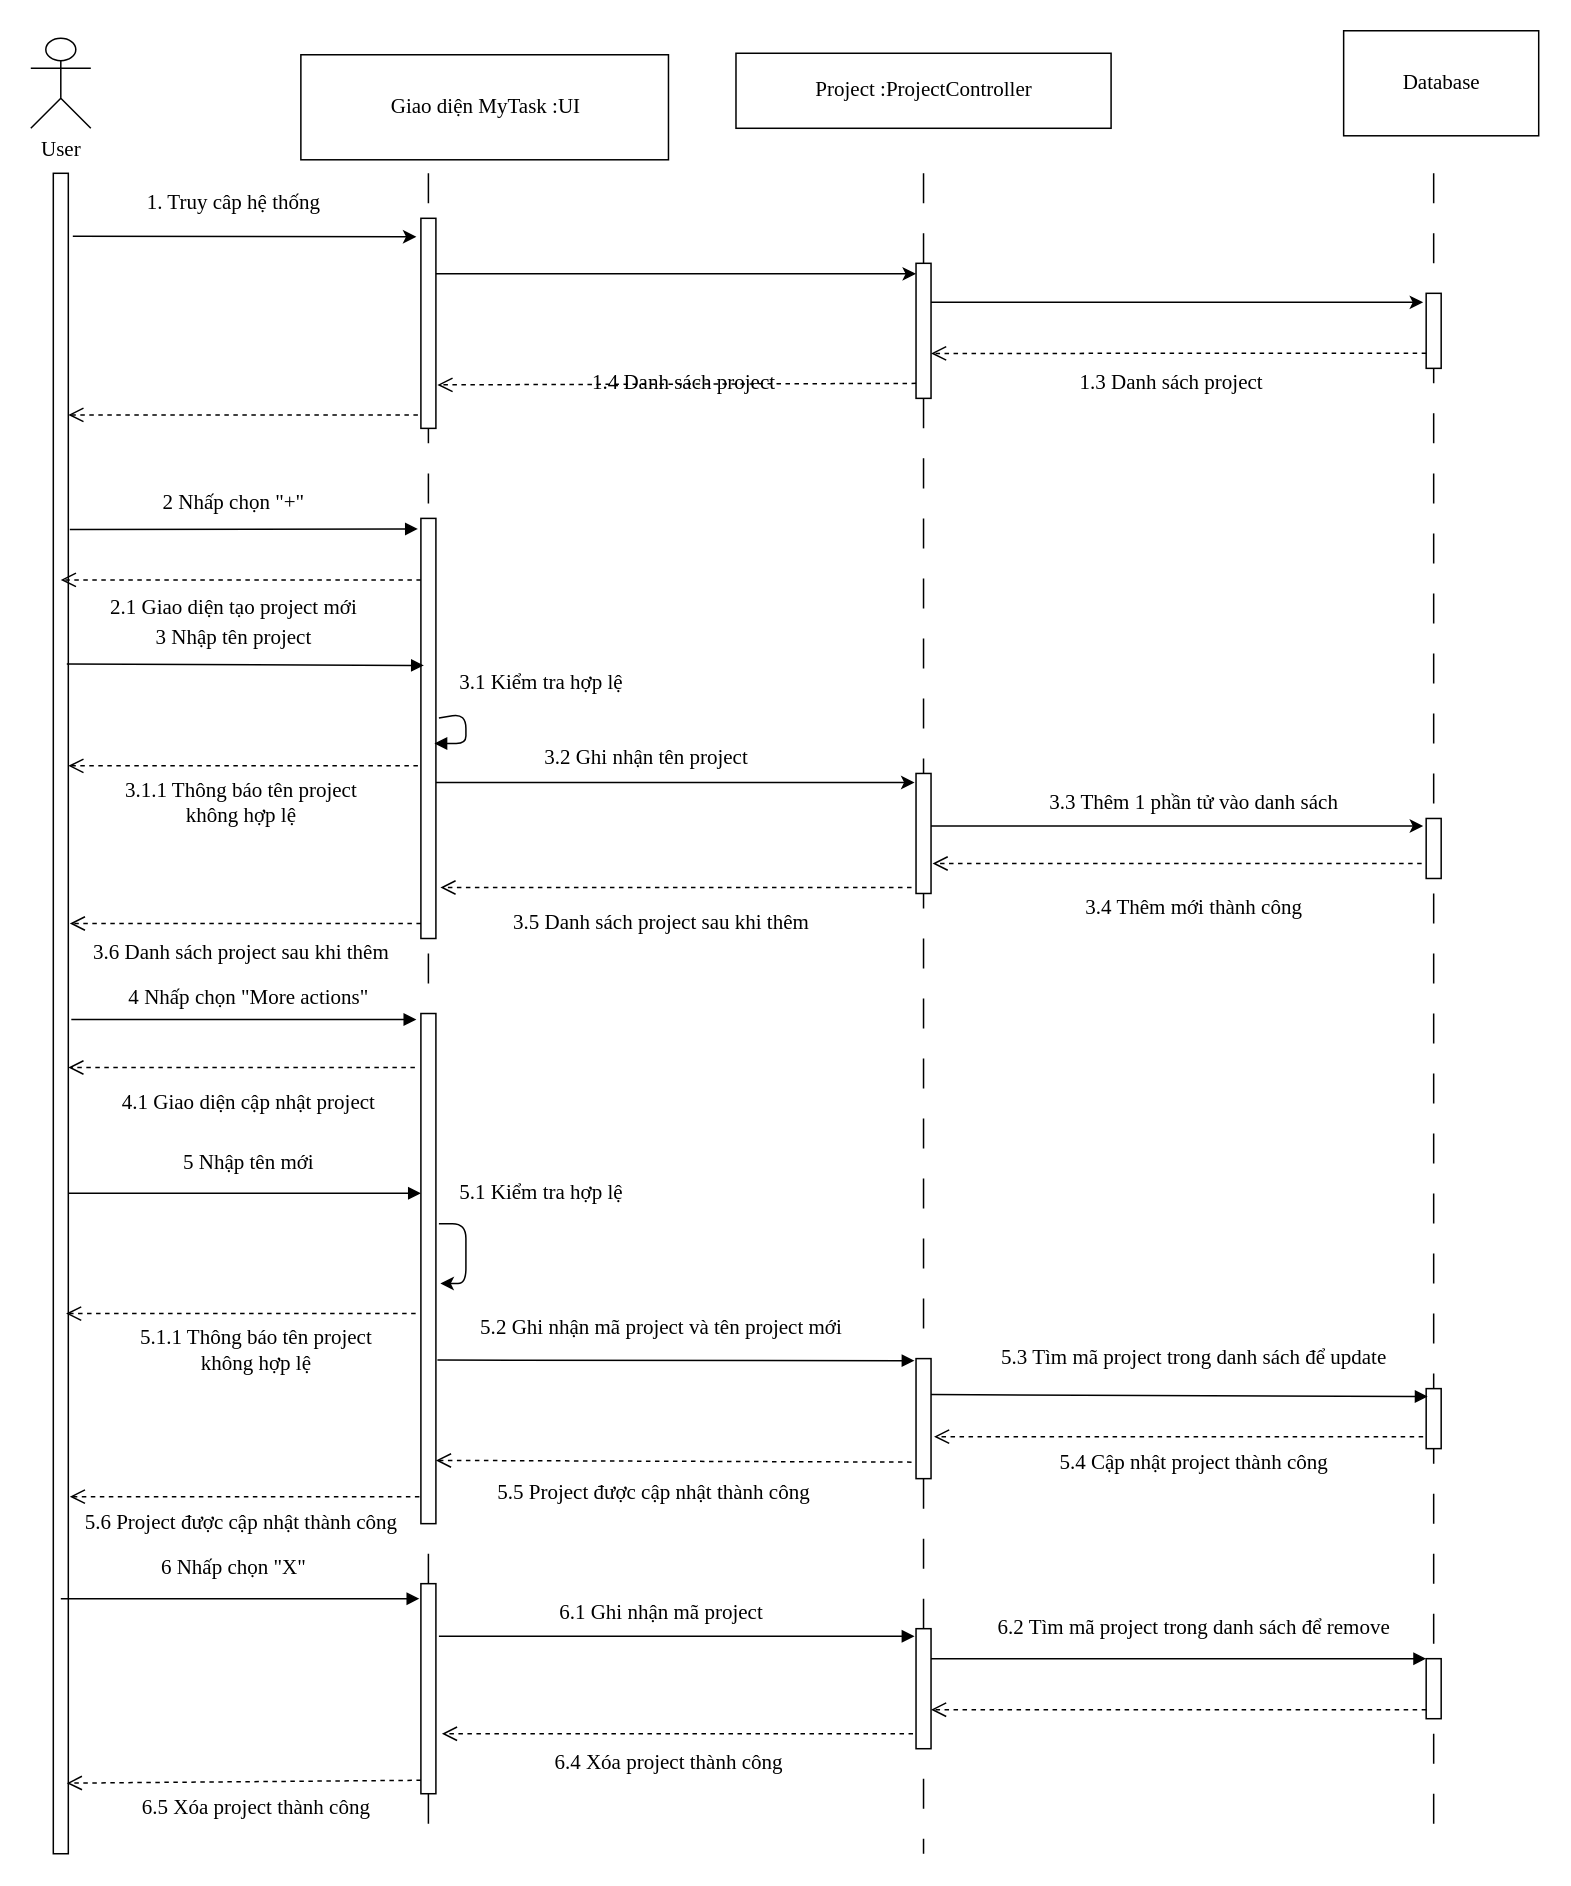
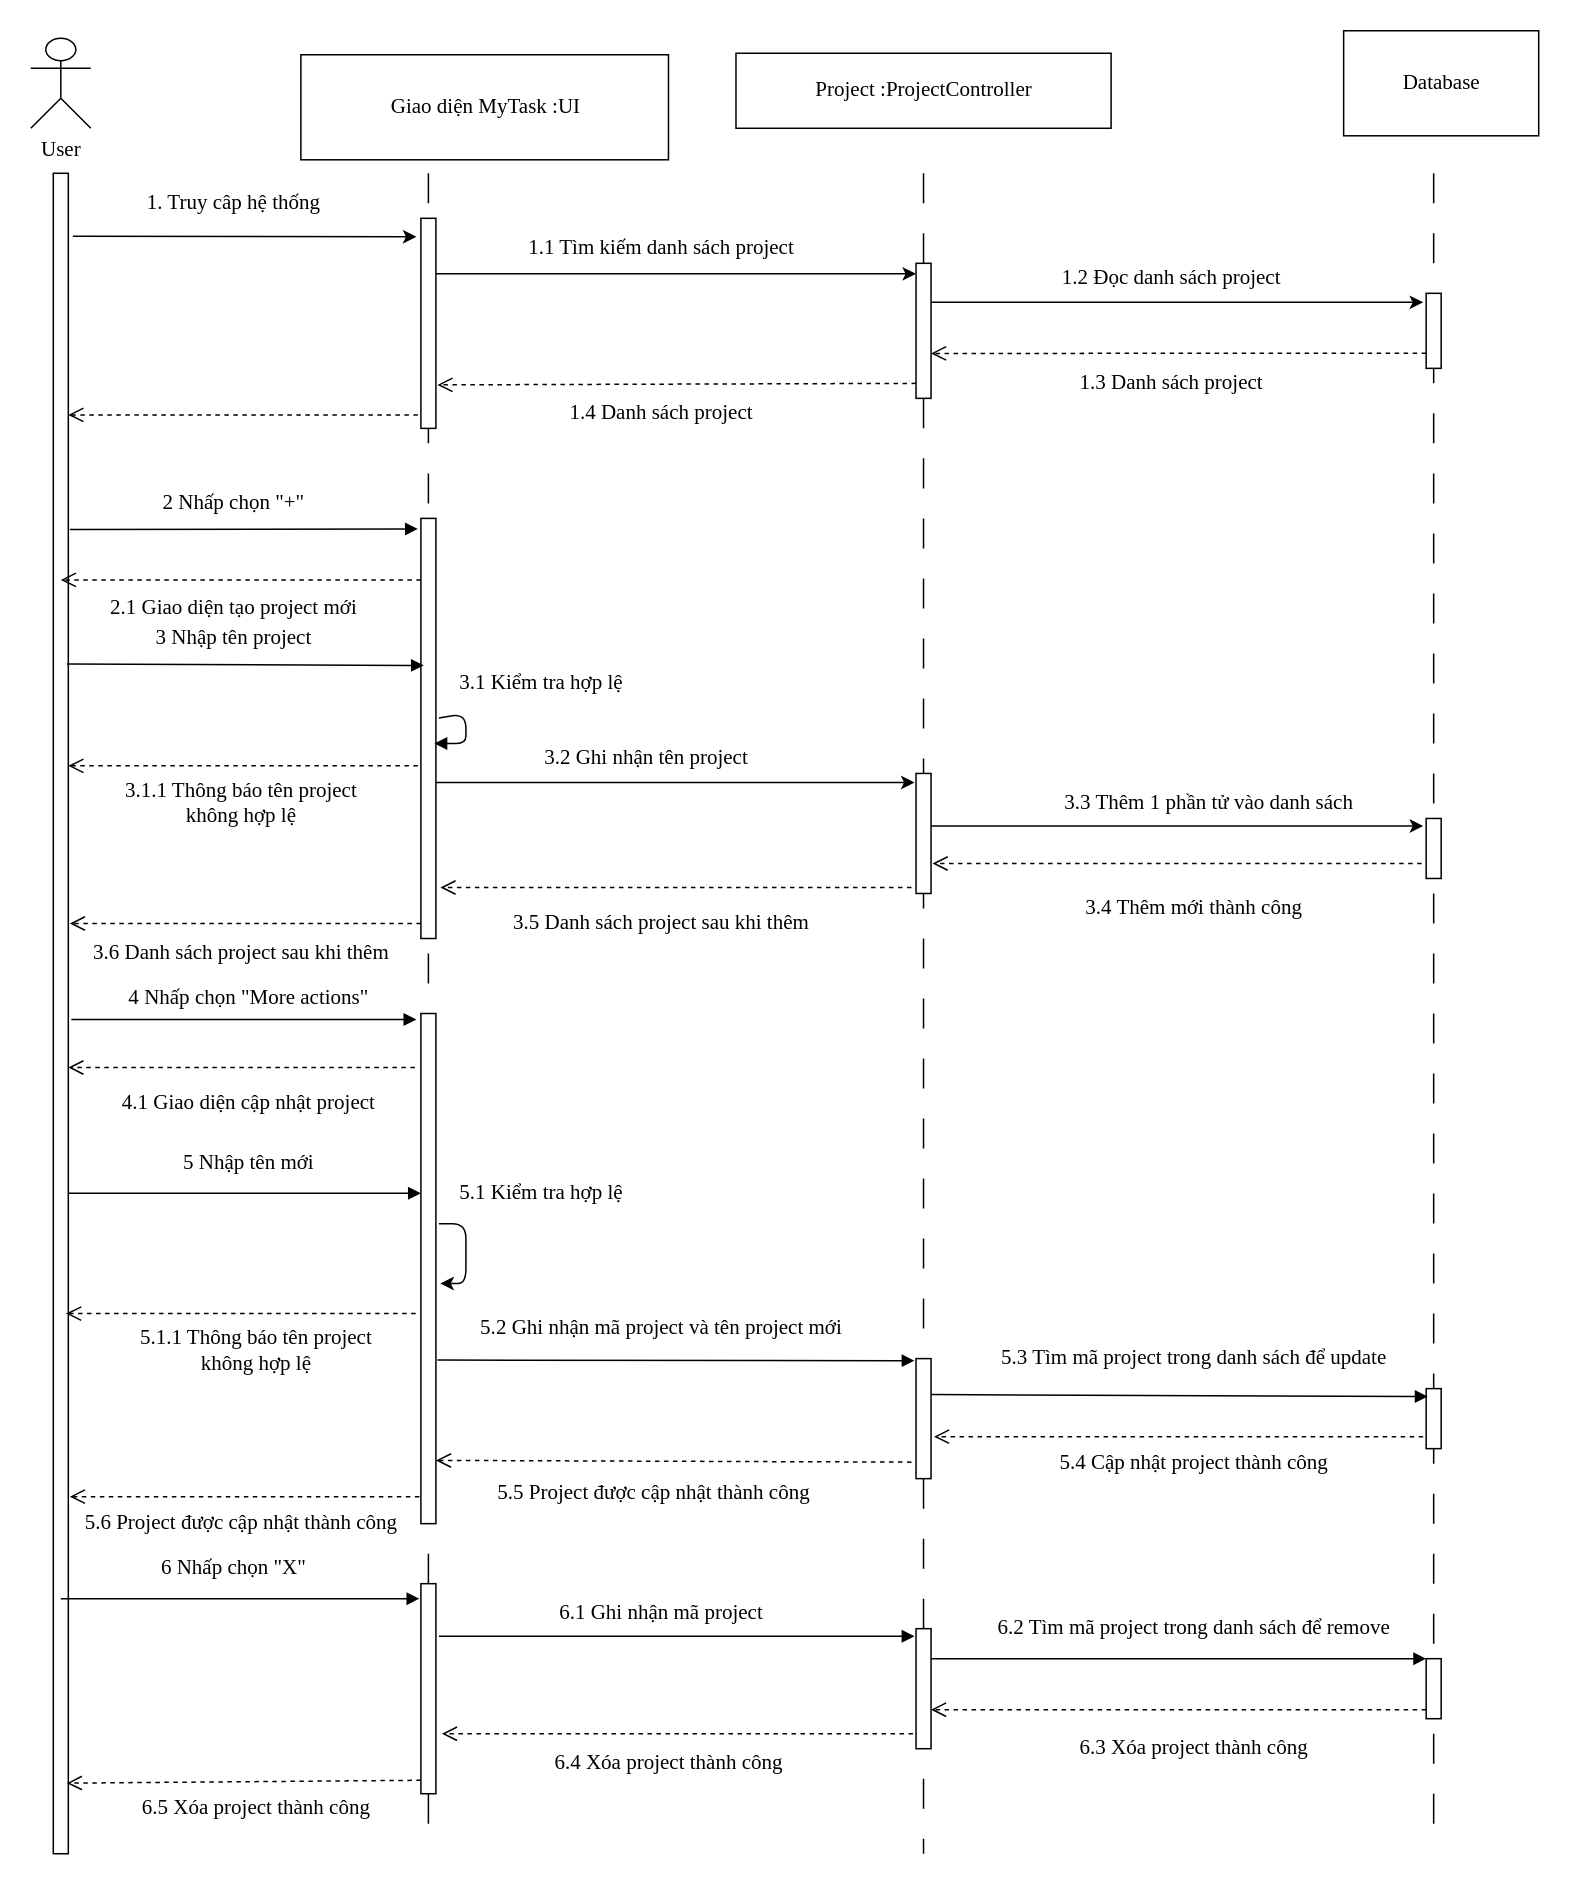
node "1.1 Tìm kiếm danh sách project": added
node "1.2 Đọc danh sách project": added
node "1.4 Danh sách project": moved (683, 383) -> (661, 413)
node "3.3 Thêm 1 phần tử vào danh sách": moved (1193, 803) -> (1208, 803)
node "6.3 Xóa project thành công": added
